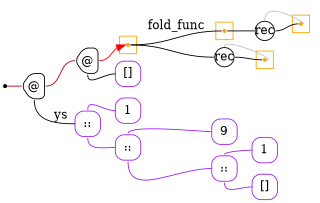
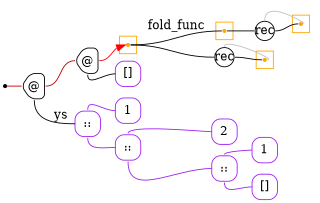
node "9": label "9" -> "2"
